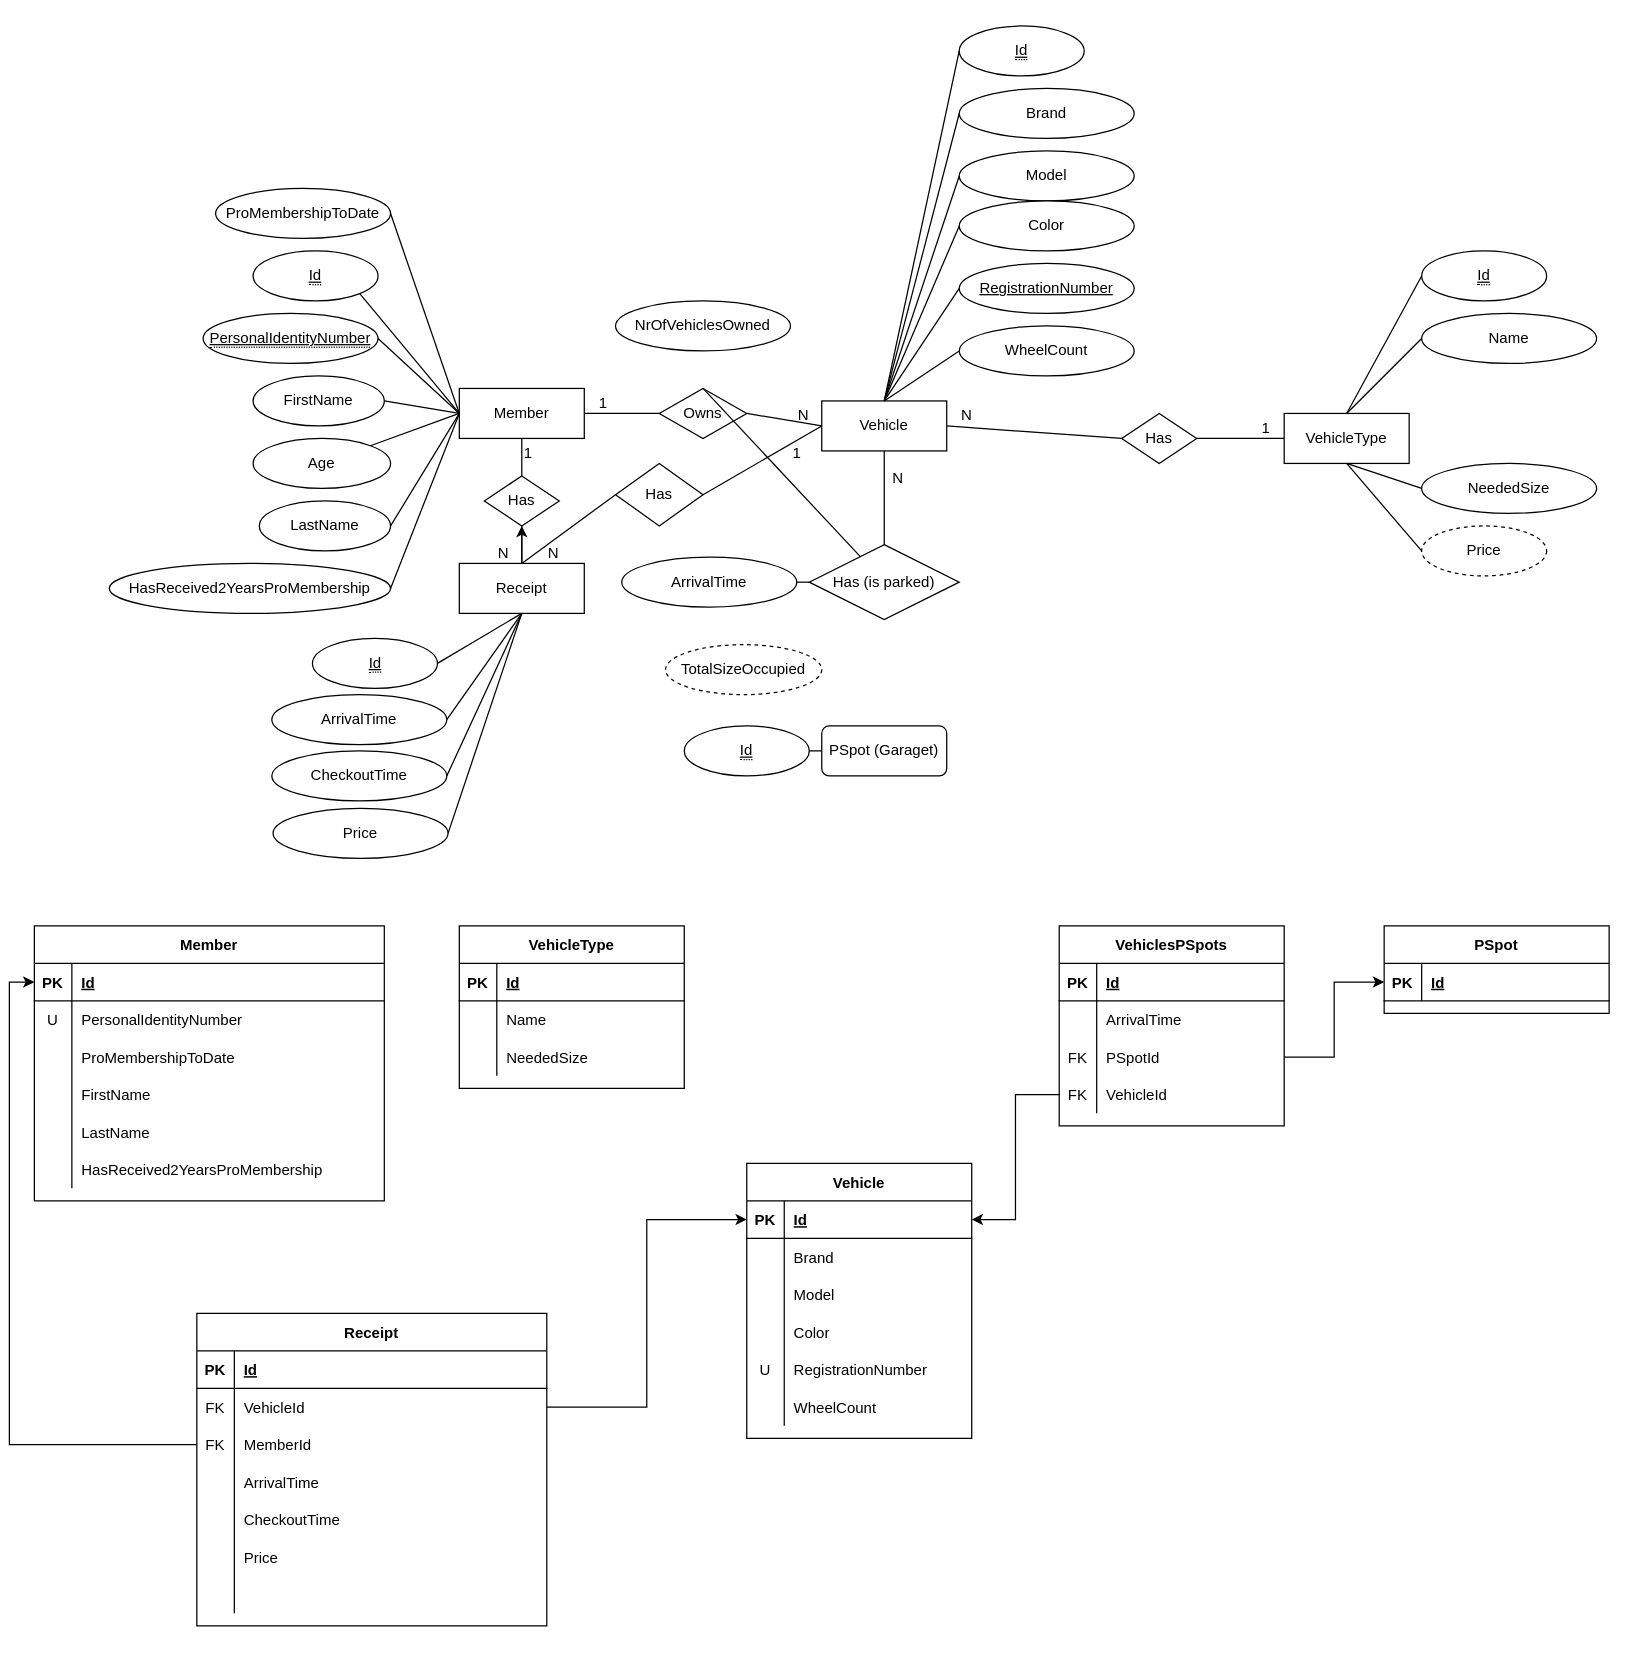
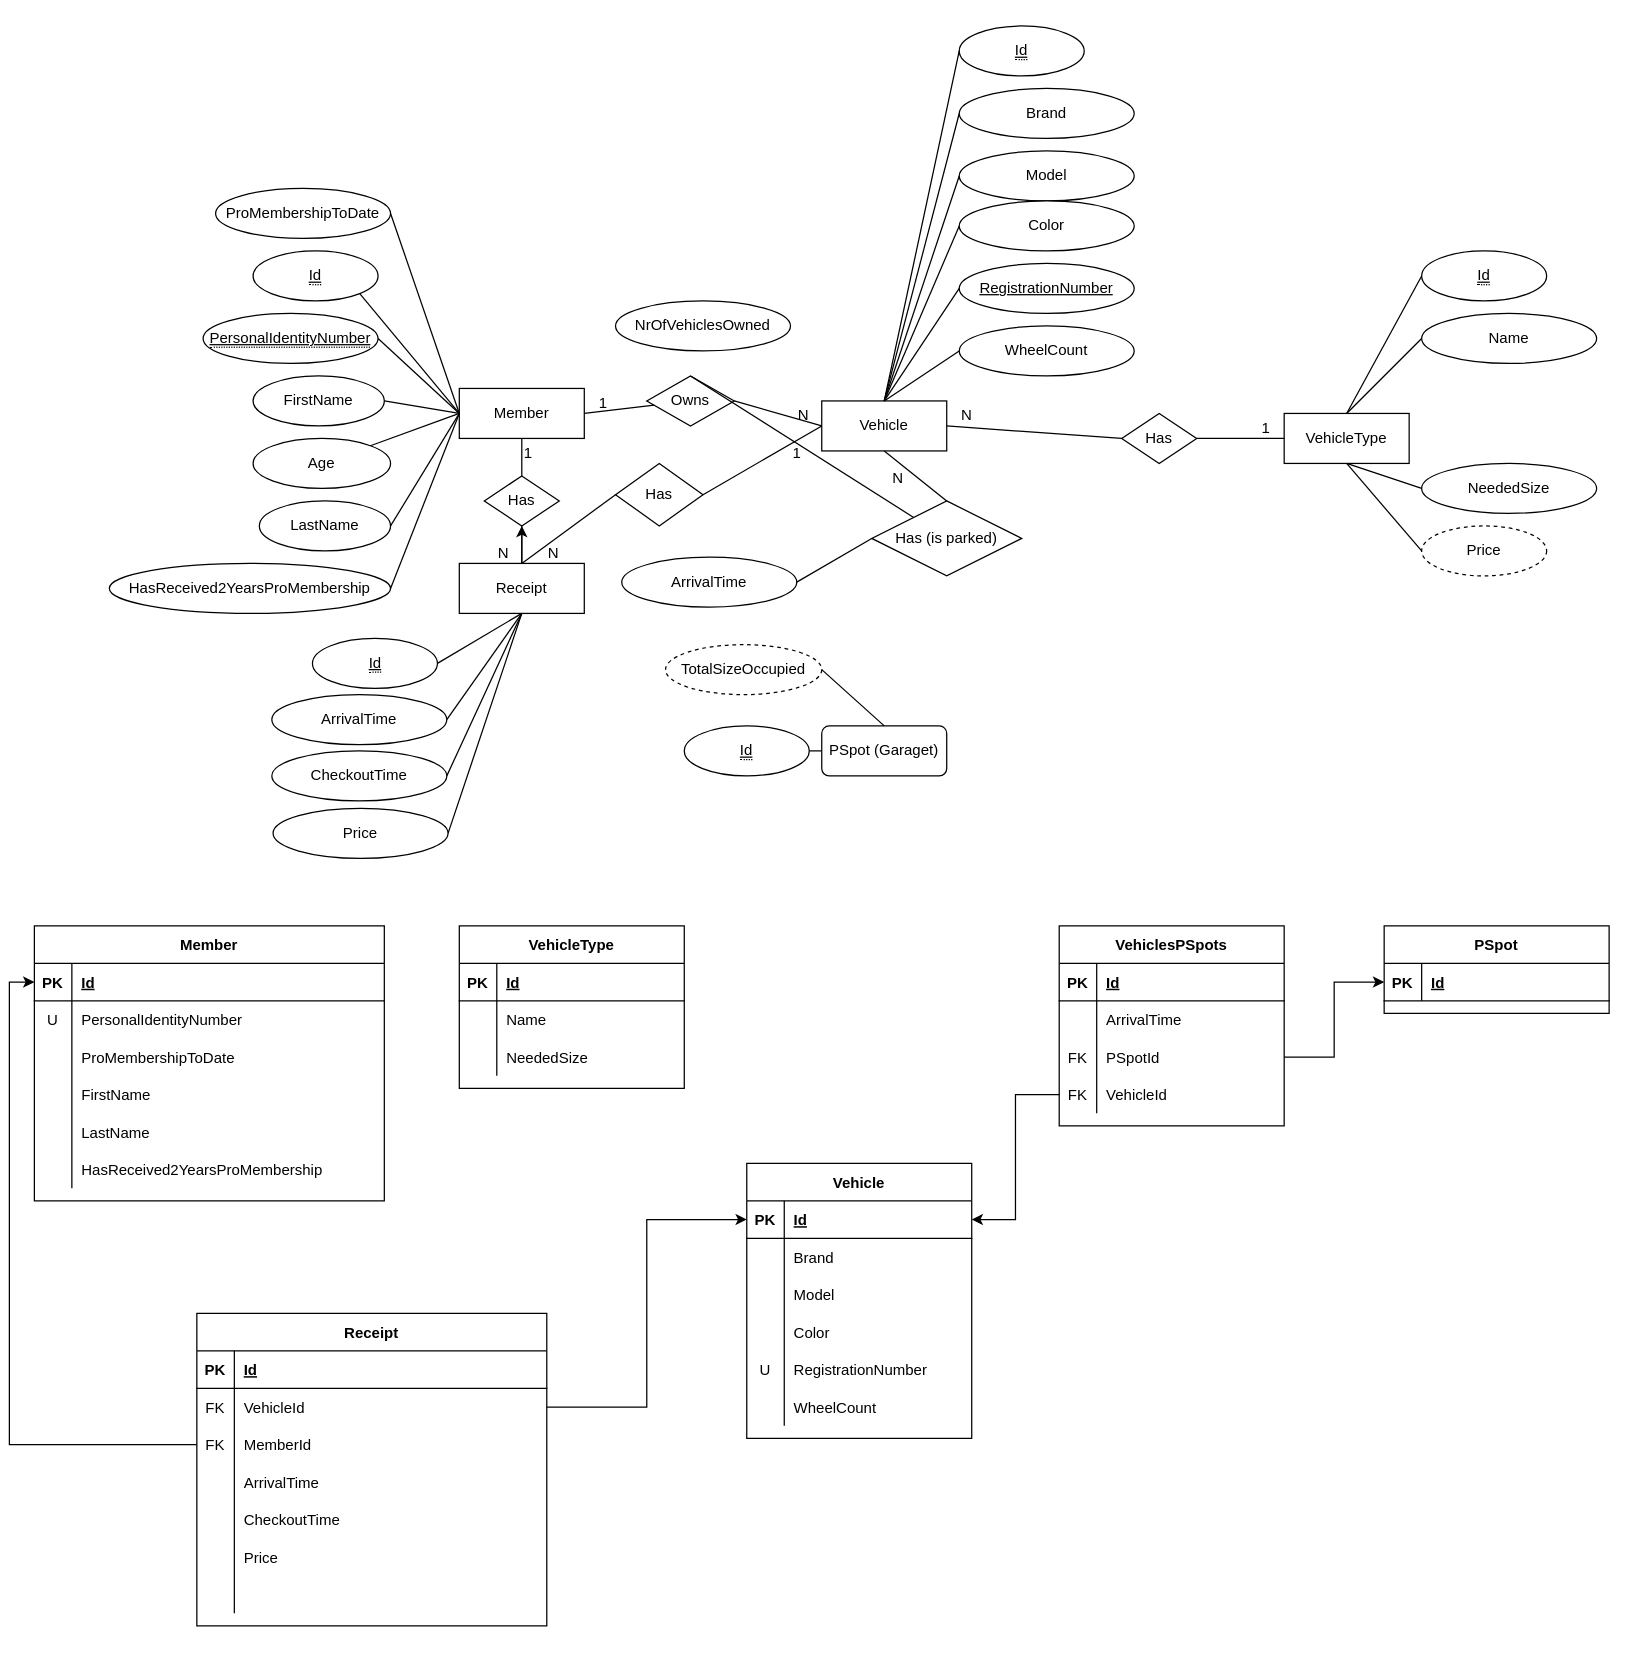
node "Owns": moved (703, 413) -> (691, 401)
node "Has (is parked)": moved (884, 582) -> (947, 538)
edge "TotalSizeOccupied" -- "PSpot (Garaget)": added
